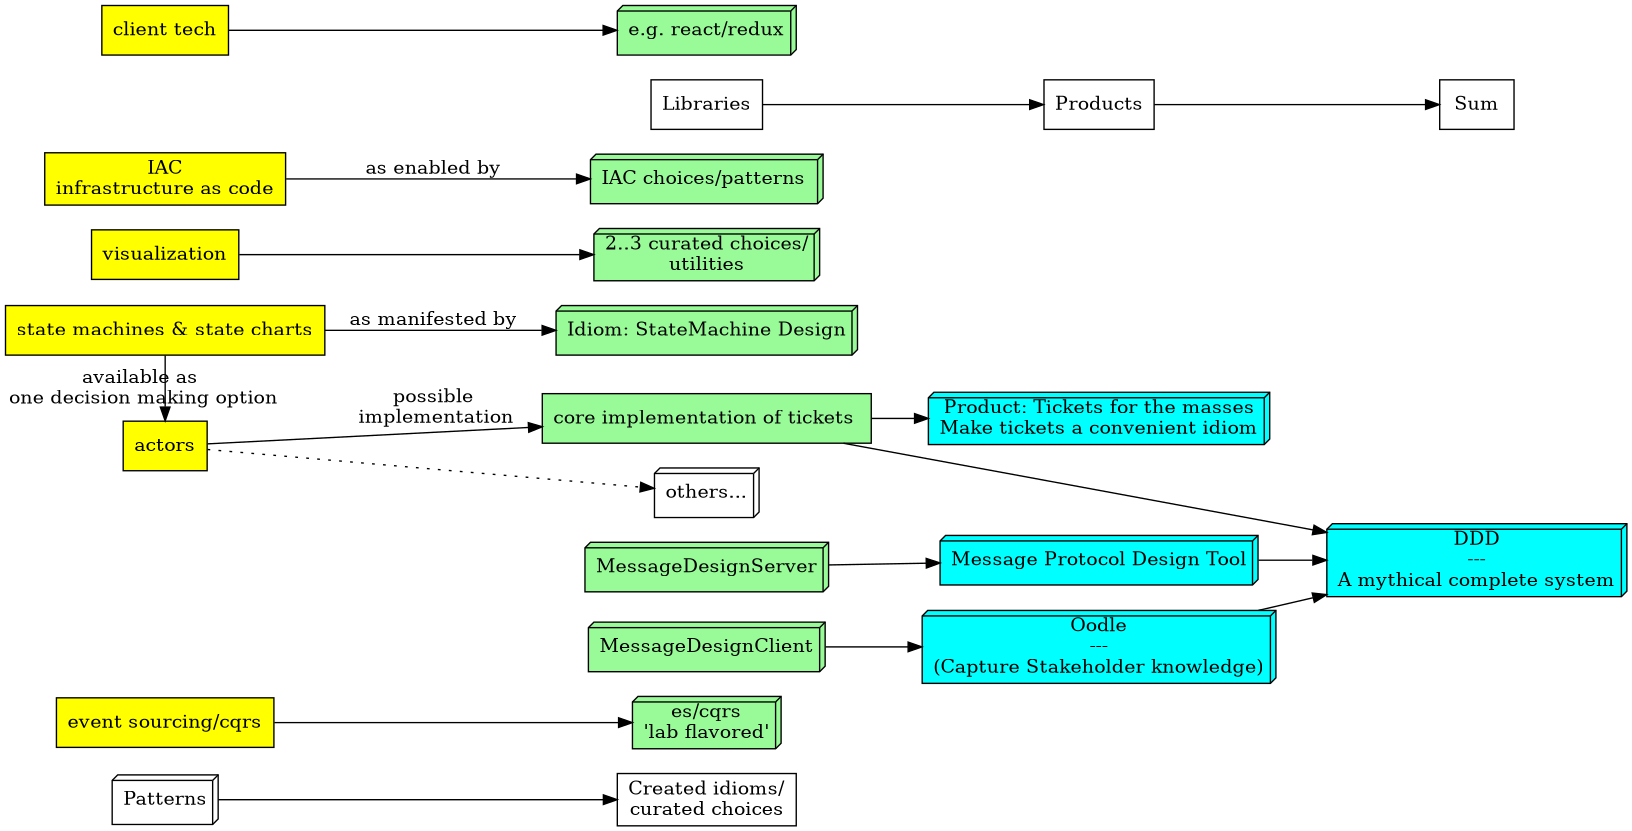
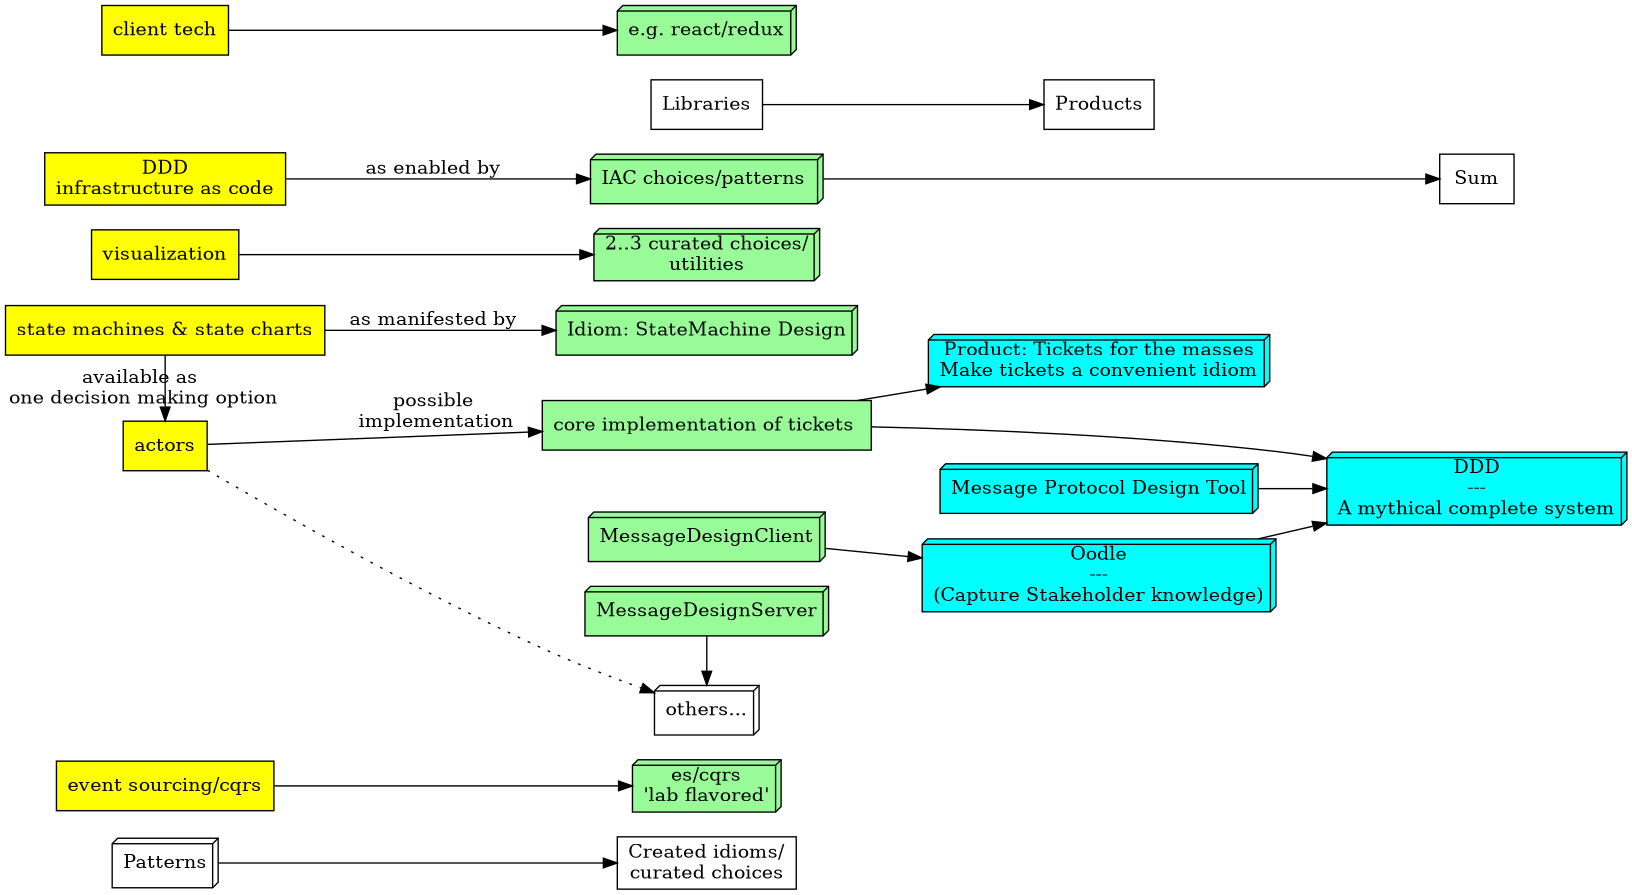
edge "Products" -> "Sum": now "IAC choices/patterns" -> "Sum"
node "IAC infrastructure as code": label "IAC infrastructure as code" -> "DDD infrastructure as code"
edge "MessageDesignServer" -> "Message Protocol Design Tool": now "MessageDesignServer" -> "others..."
